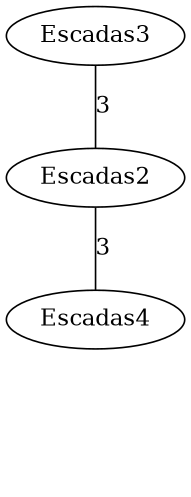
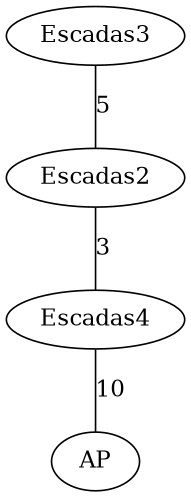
edge "Escadas3" -- "Escadas2": label "3" -> "5"
node "AP": added
